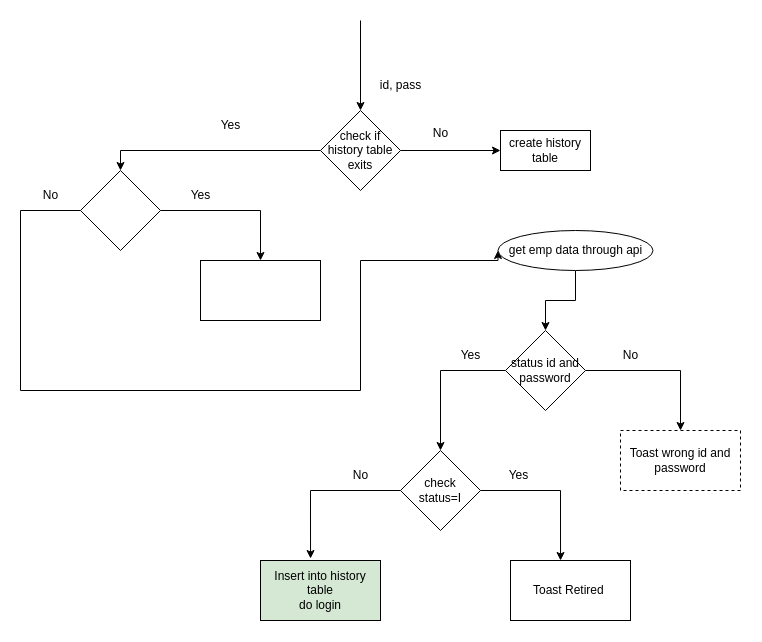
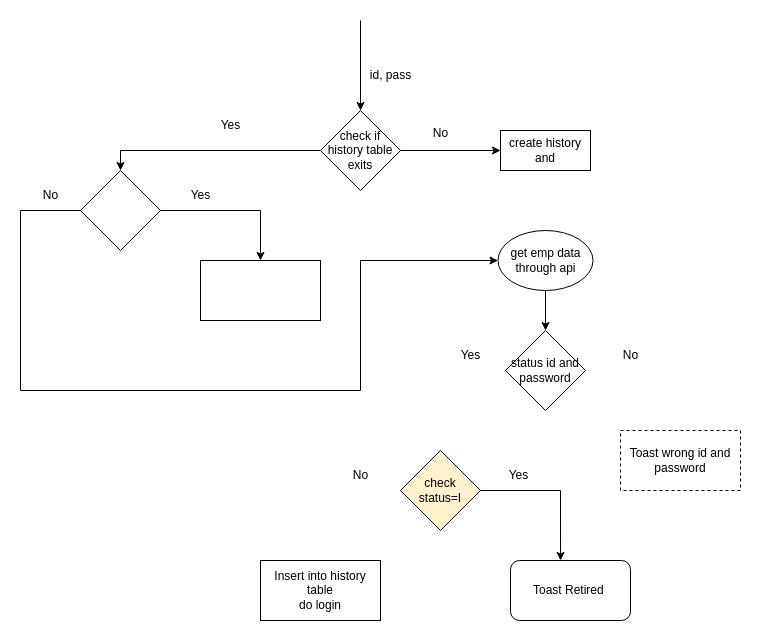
node "id, pass": moved (401, 86) -> (391, 76)
node "create history table": label "create history table" -> "create history and"
node "get emp data through api": size 155x40 -> 95x60
edge "status id and password" -> "Toast wrong id and password": removed
edge "status id and password" -> "check status=I": removed
edge "check status=I" -> "Insert into history table do login": removed
node "check status=I": fillcolor #ffffff -> #fff2cc
node "Insert into history table do login": fillcolor #d5e8d4 -> #ffffff
node "Toast Retired": shape rectangle -> rounded rectangle
